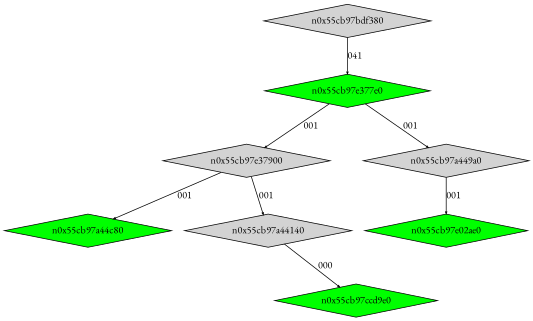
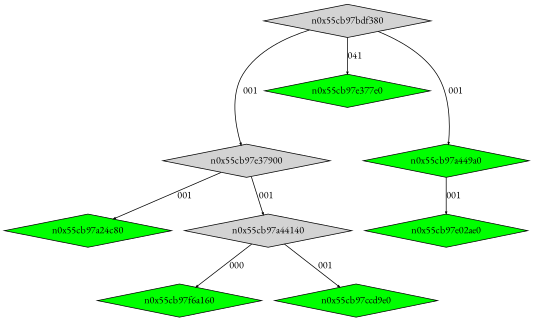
edge "n0x55cb97e377e0" -> "n0x55cb97e37900": now "n0x55cb97bdf380" -> "n0x55cb97e37900"
edge "n0x55cb97e377e0" -> "n0x55cb97a449a0": now "n0x55cb97bdf380" -> "n0x55cb97a449a0"
node "n0x55cb97a449a0": fillcolor lightgrey -> green
node "n0x55cb97a44c80": label "n0x55cb97a44c80" -> "n0x55cb97a24c80"
edge "n0x55cb97a44140" -> "n0x55cb97ccd9e0": label "000" -> "001"
node "n0x55cb97f6a160": added
